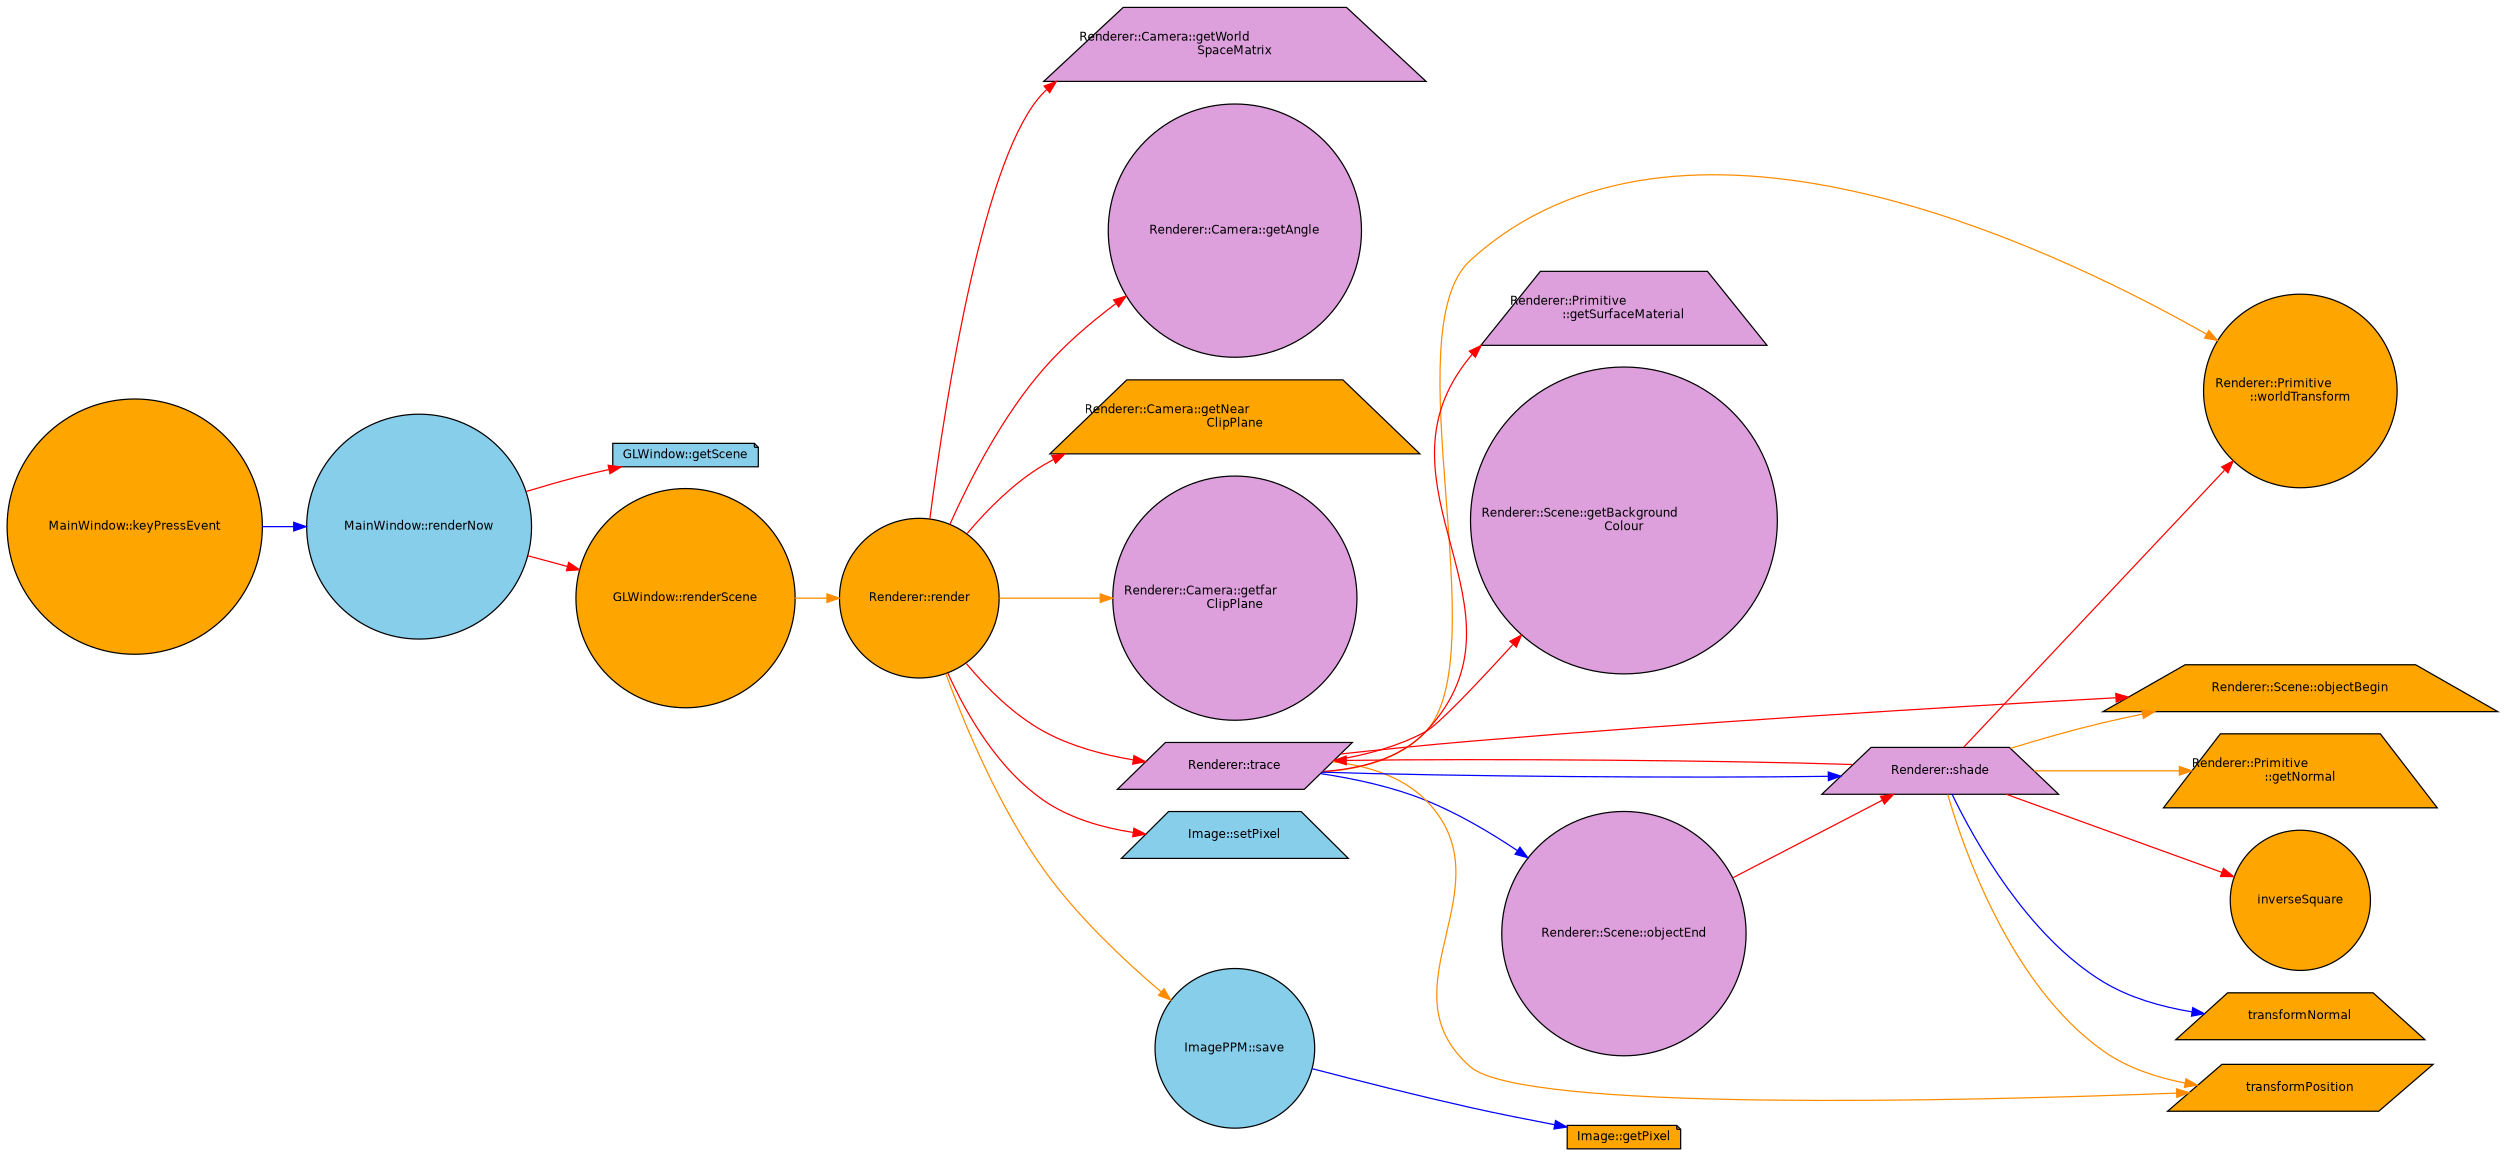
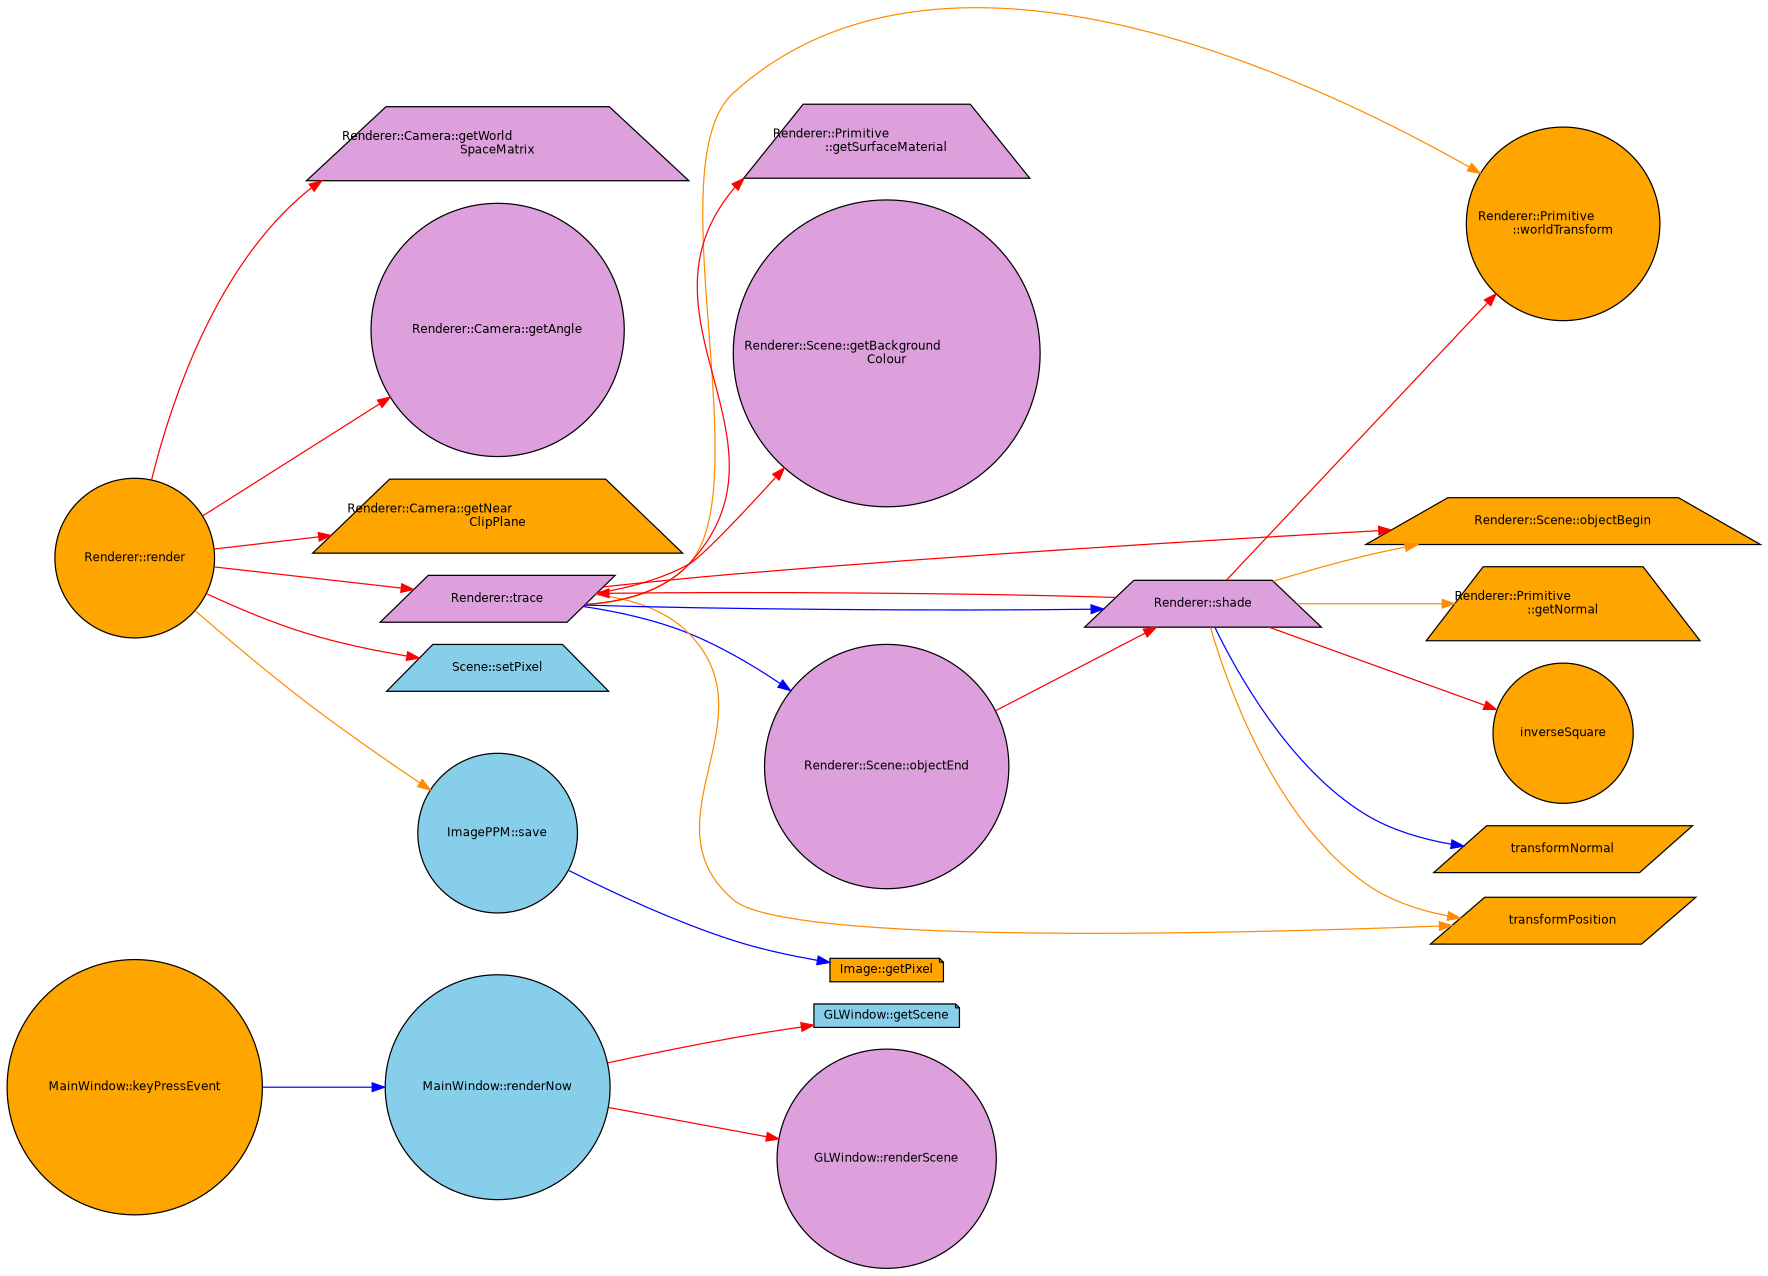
node "GLWindow::renderScene": fillcolor orange -> plum
edge "GLWindow::renderScene" -> "Renderer::render": removed
node "Renderer::Camera::getfar ClipPlane": removed
node "Image::setPixel": label "Image::setPixel" -> "Scene::setPixel"
node "transformNormal": shape trapezium -> parallelogram
